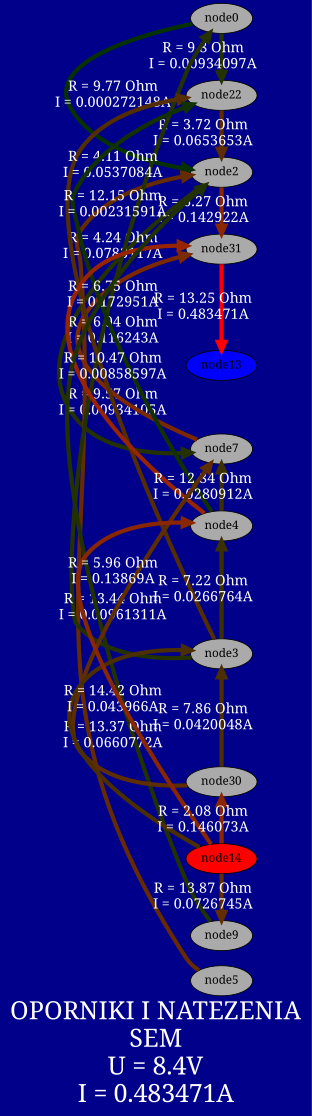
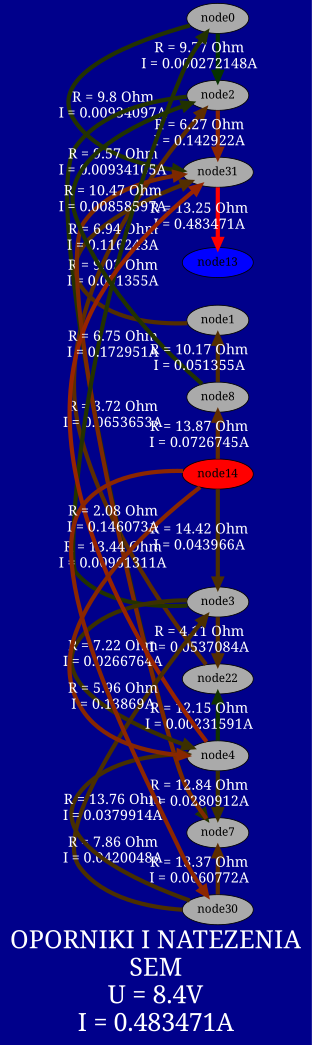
edge "node0" -> "node22": now "node0" -> "node31"
node "node1": added
edge "node30" -> "node4": added, label "R = 13.76 Ohm I = 0.0379914A"
node "node9": label "node9" -> "node8"
node "node5": removed
